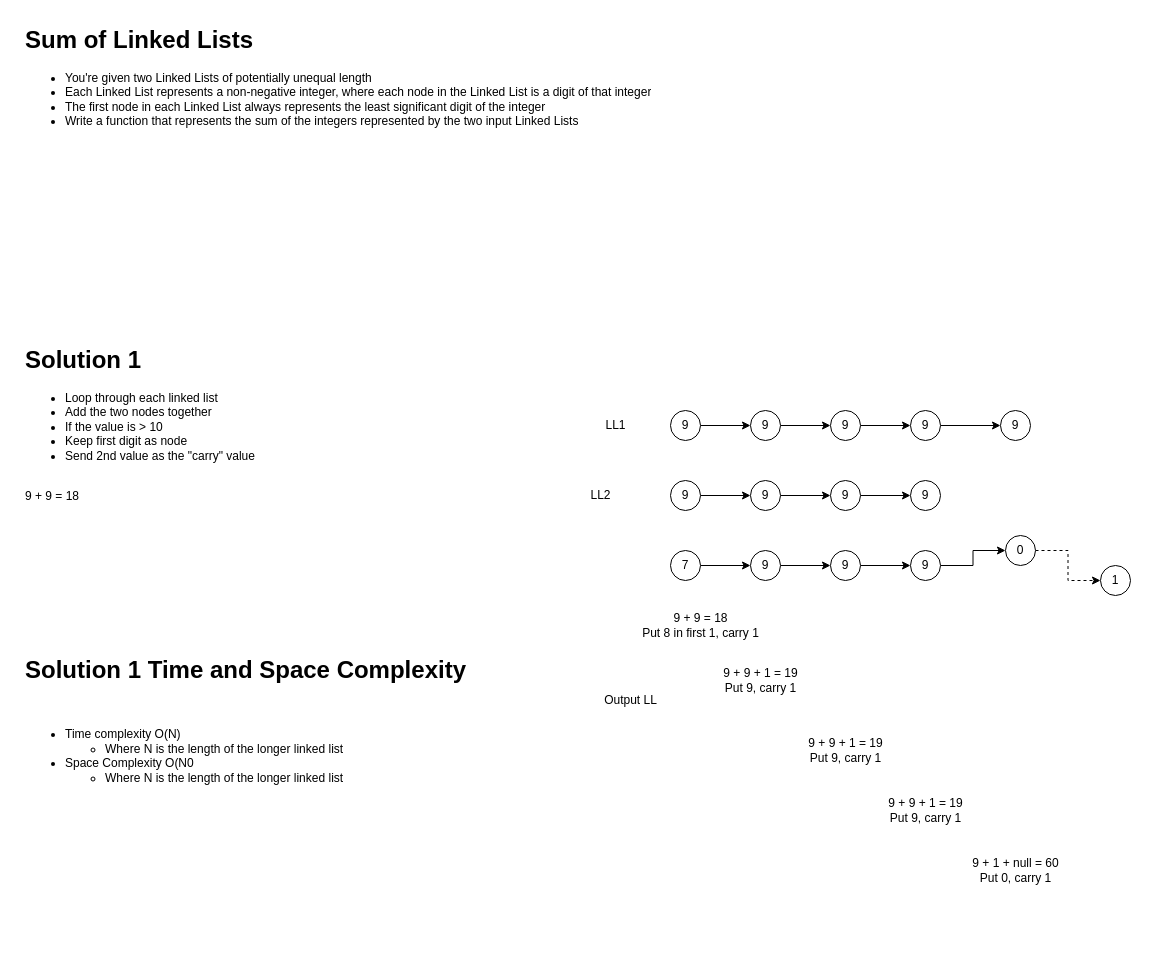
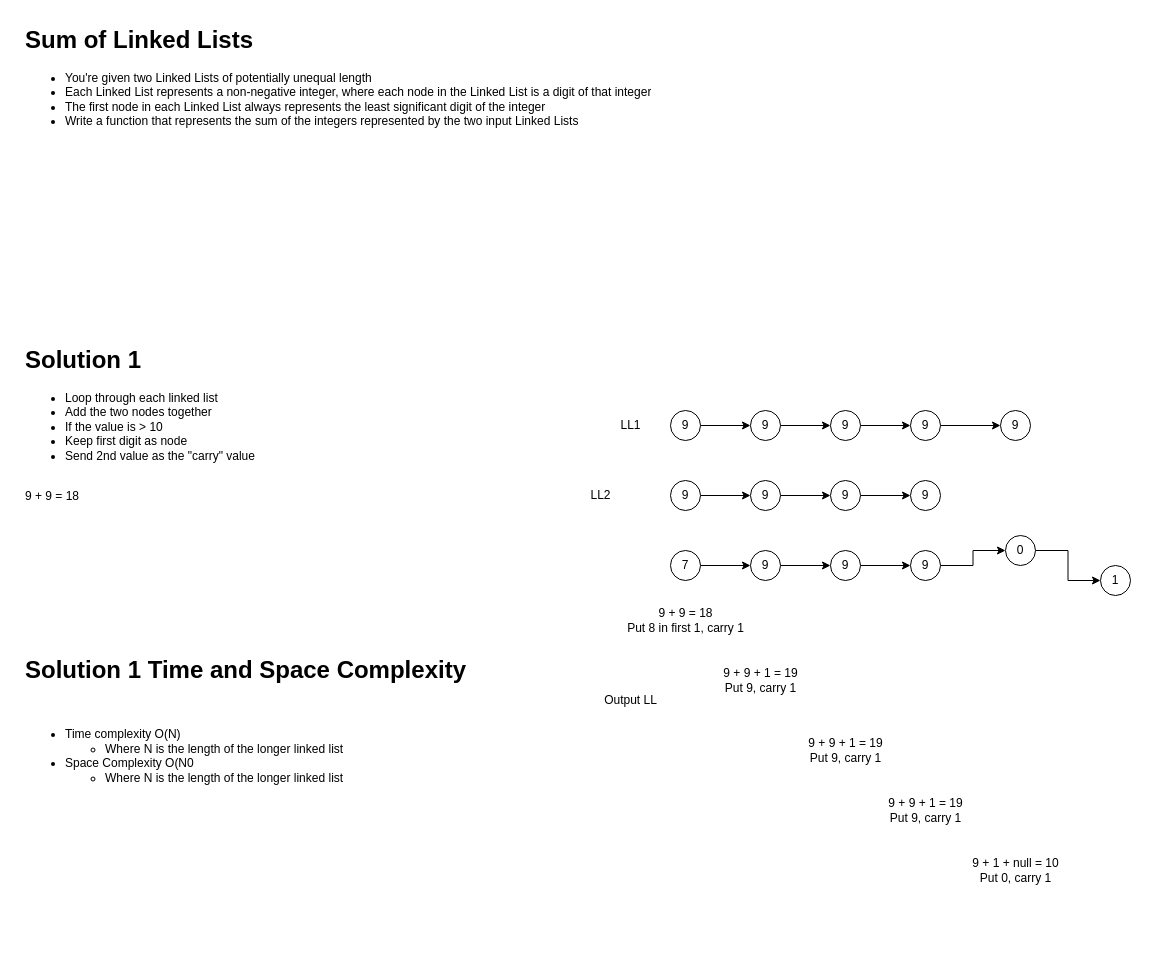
node "LL1": moved (616, 426) -> (631, 426)
edge "0" -> "1": style dashed -> solid
node "9 + 9 = 18 Put 8 in first 1, carry 1": moved (701, 626) -> (686, 621)
node "9 + 1 + null = 60 Put 0, carry 1": label "9 + 1 + null = 60 Put 0, carry 1" -> "9 + 1 + null = 10 Put 0, carry 1"
